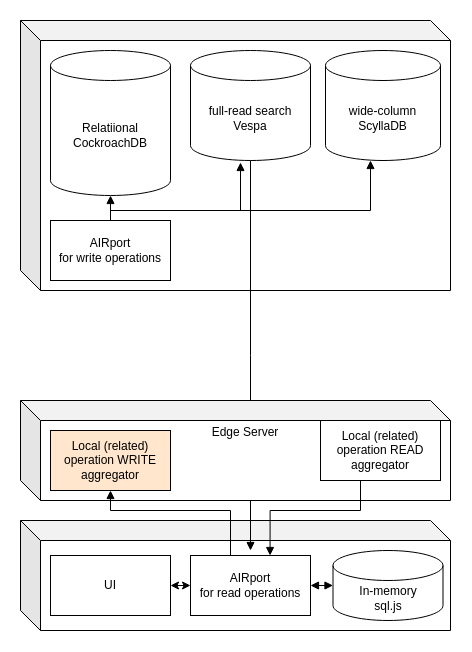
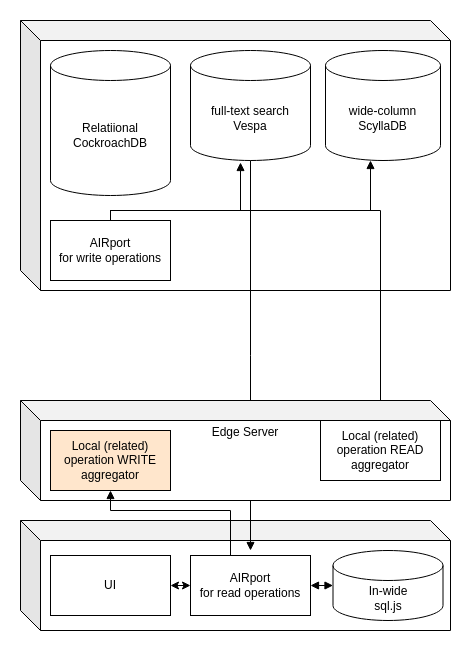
node "full-read search Vespa": label "full-read search Vespa" -> "full-text search Vespa"
edge "AIRport for write operations" -> "Relatiional CockroachDB": now "AIRport for write operations" -> "Local (related) operation READ aggregator"
edge "Local (related) operation READ aggregator" -> "AIRport for read operations": removed
node "In-memory sql.js": label "In-memory sql.js" -> "In-wide sql.js"
